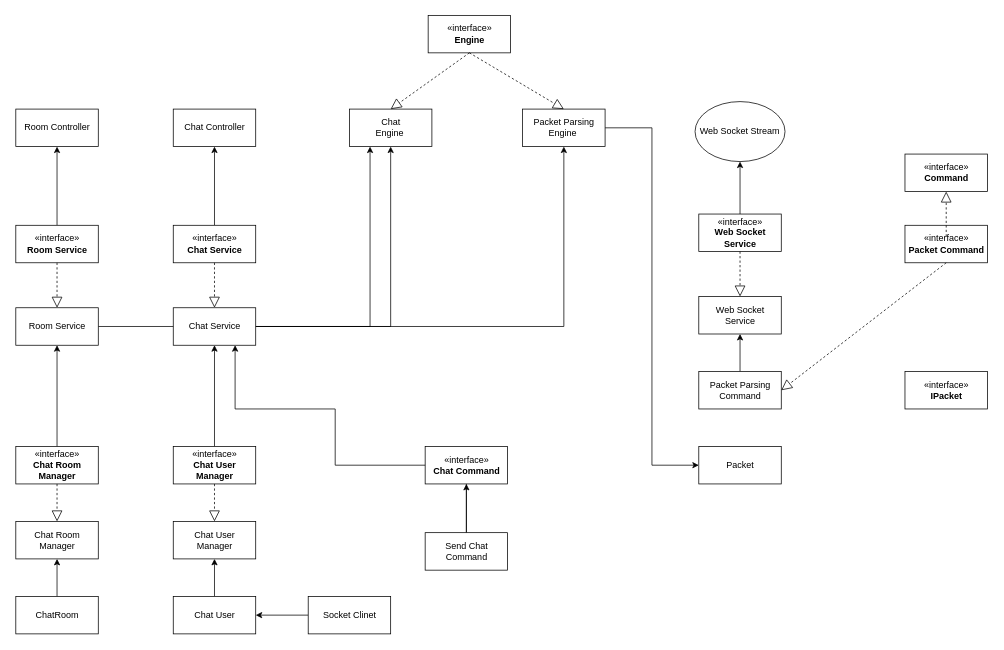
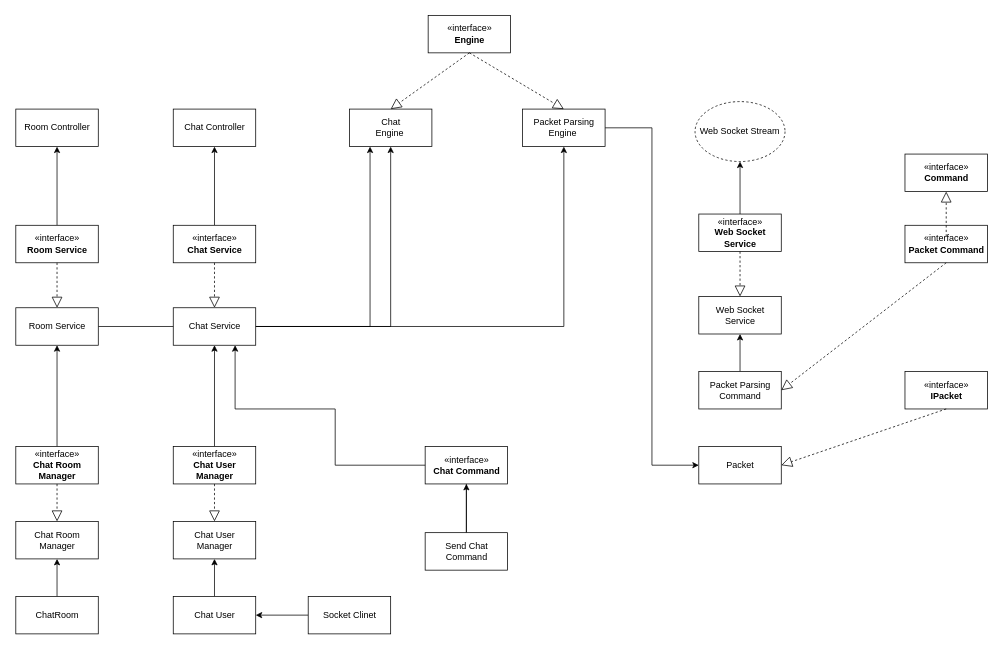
node "Web Socket Stream": style solid -> dashed
edge "«interface» IPacket" -> "Packet": added
